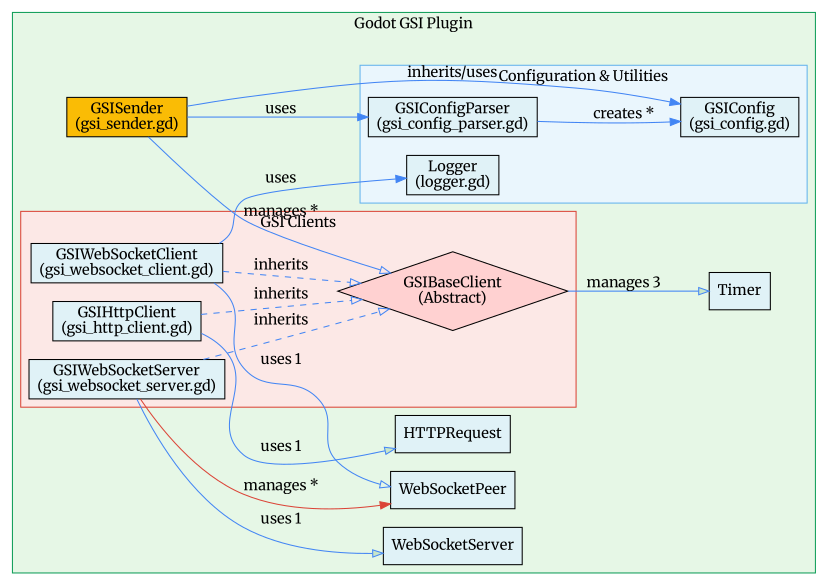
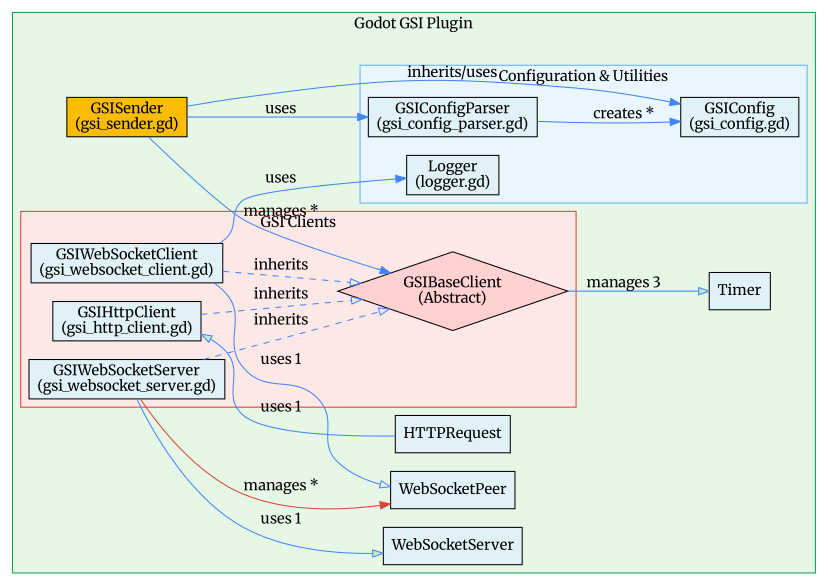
edge "GSISender (gsi_sender.gd)" -> "GSIBaseClient (Abstract)": arrowhead empty -> normal
edge "GSIHttpClient (gsi_http_client.gd)" -> "HTTPRequest": reversed
